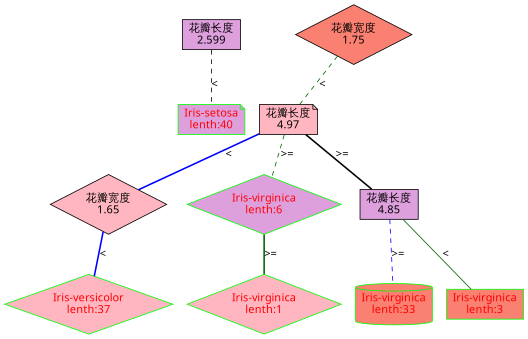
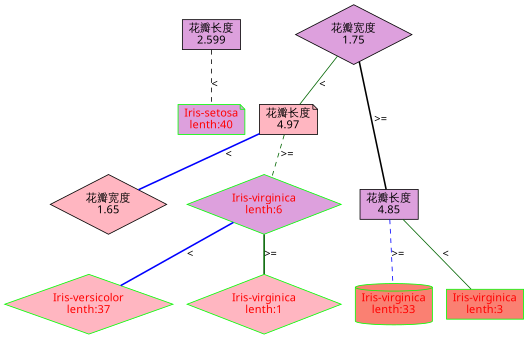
node "花瓣宽度 1.75": fillcolor salmon -> plum
edge "花瓣宽度 1.75" -- "花瓣长度 4.97": style dashed -> solid
edge "花瓣长度 4.97" -- "花瓣长度 4.85": now "花瓣宽度 1.75" -- "花瓣长度 4.85"
edge "花瓣宽度 1.65" -- "Iris-versicolor lenth:37": now "Iris-virginica lenth:6" -- "Iris-versicolor lenth:37"
